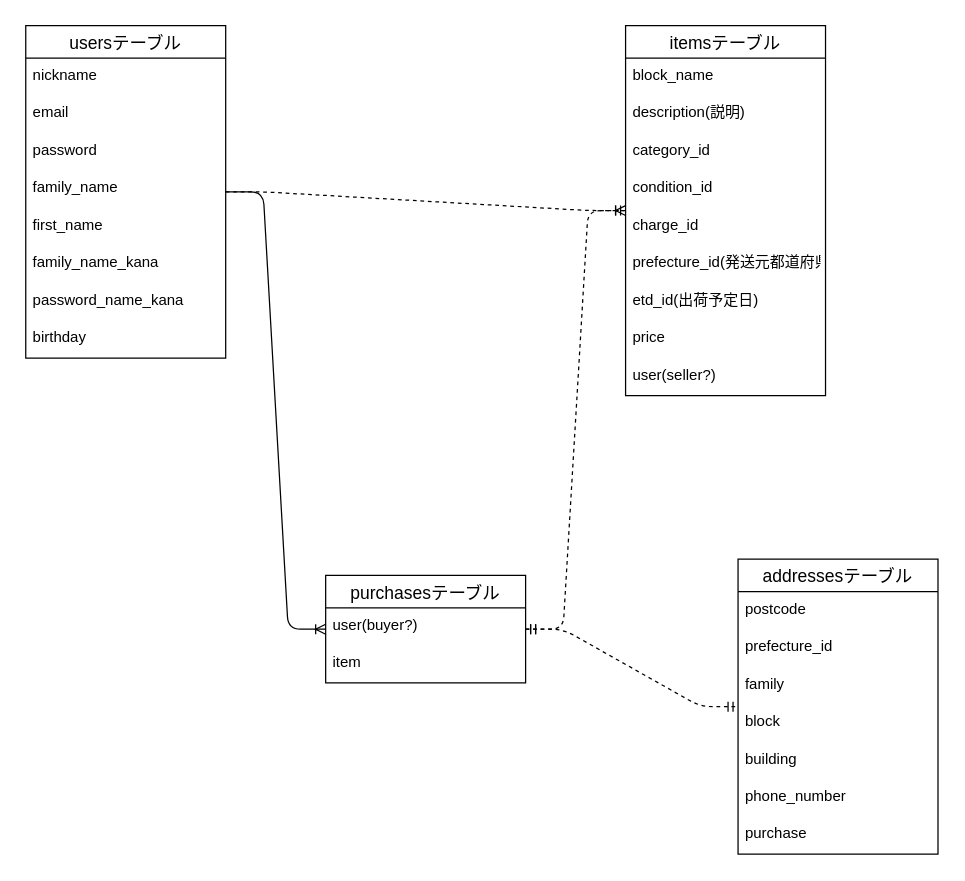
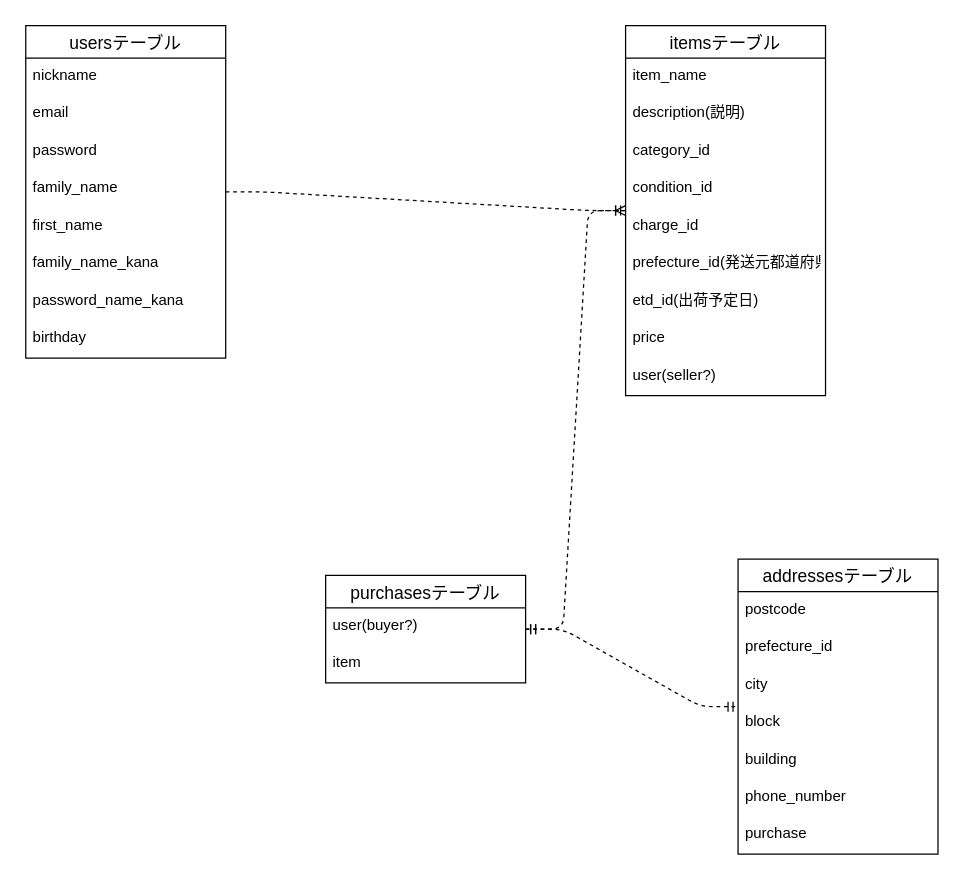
node "block_name": label "block_name" -> "item_name"
edge "usersテーブル" -> "purchasesテーブル": removed
node "family": label "family" -> "city"
